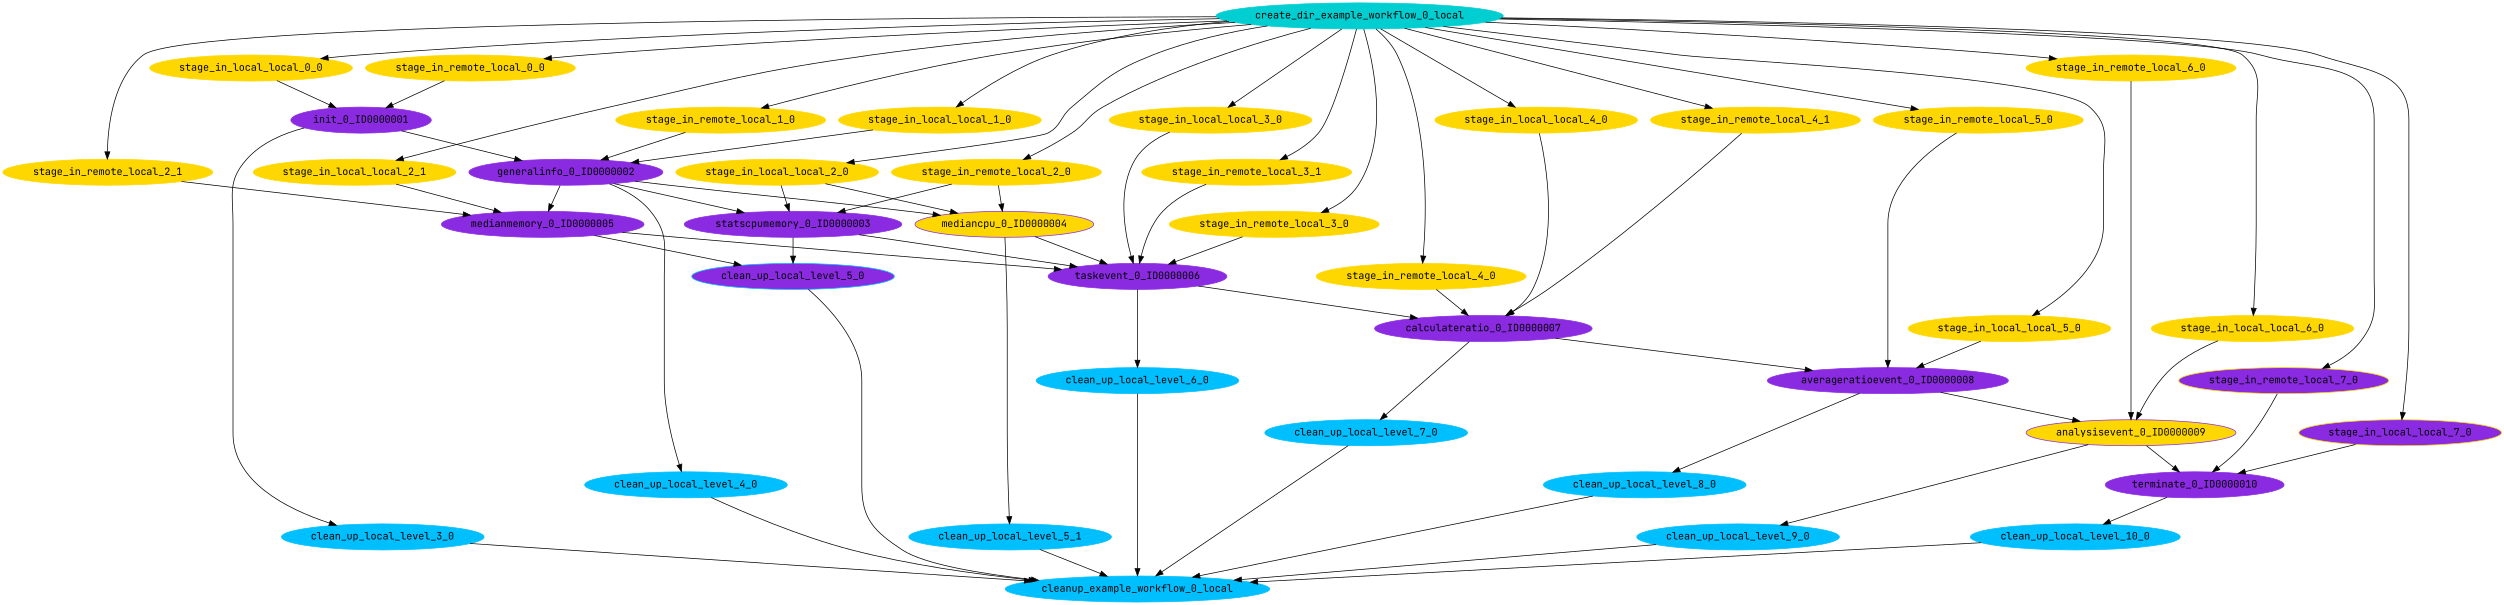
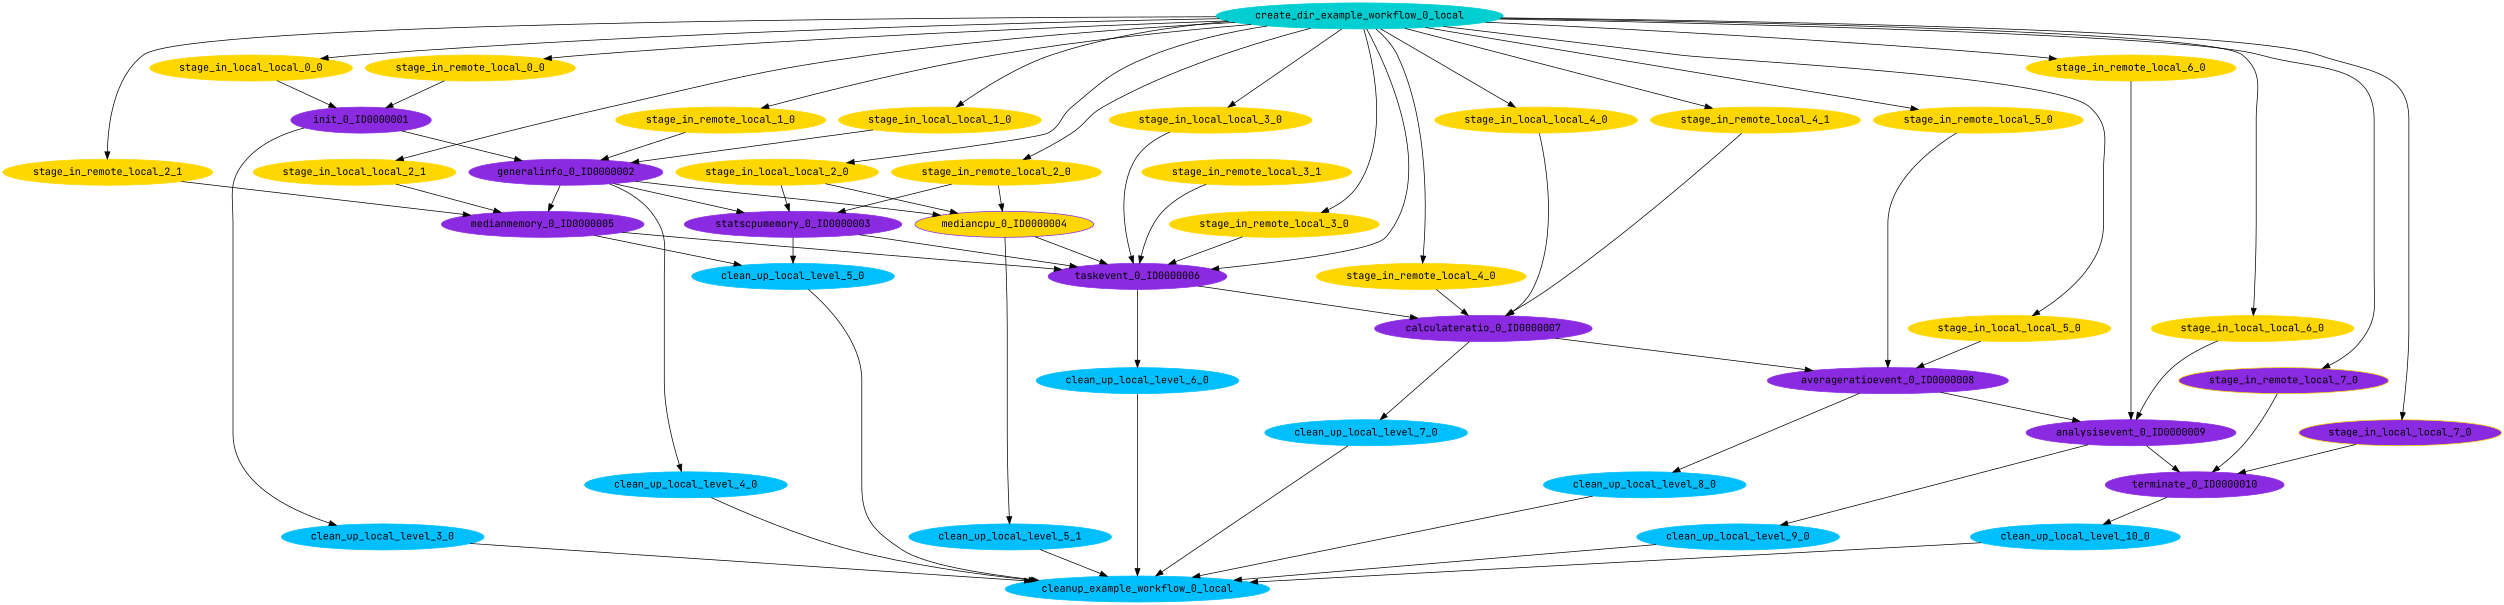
edge "create_dir_example_workflow_0_local" -> "stage_in_remote_local_3_1": now "create_dir_example_workflow_0_local" -> "taskevent_0_ID0000006"
node "clean_up_local_level_5_0": fillcolor blueviolet -> deepskyblue
node "analysisevent_0_ID0000009": fillcolor gold -> blueviolet
